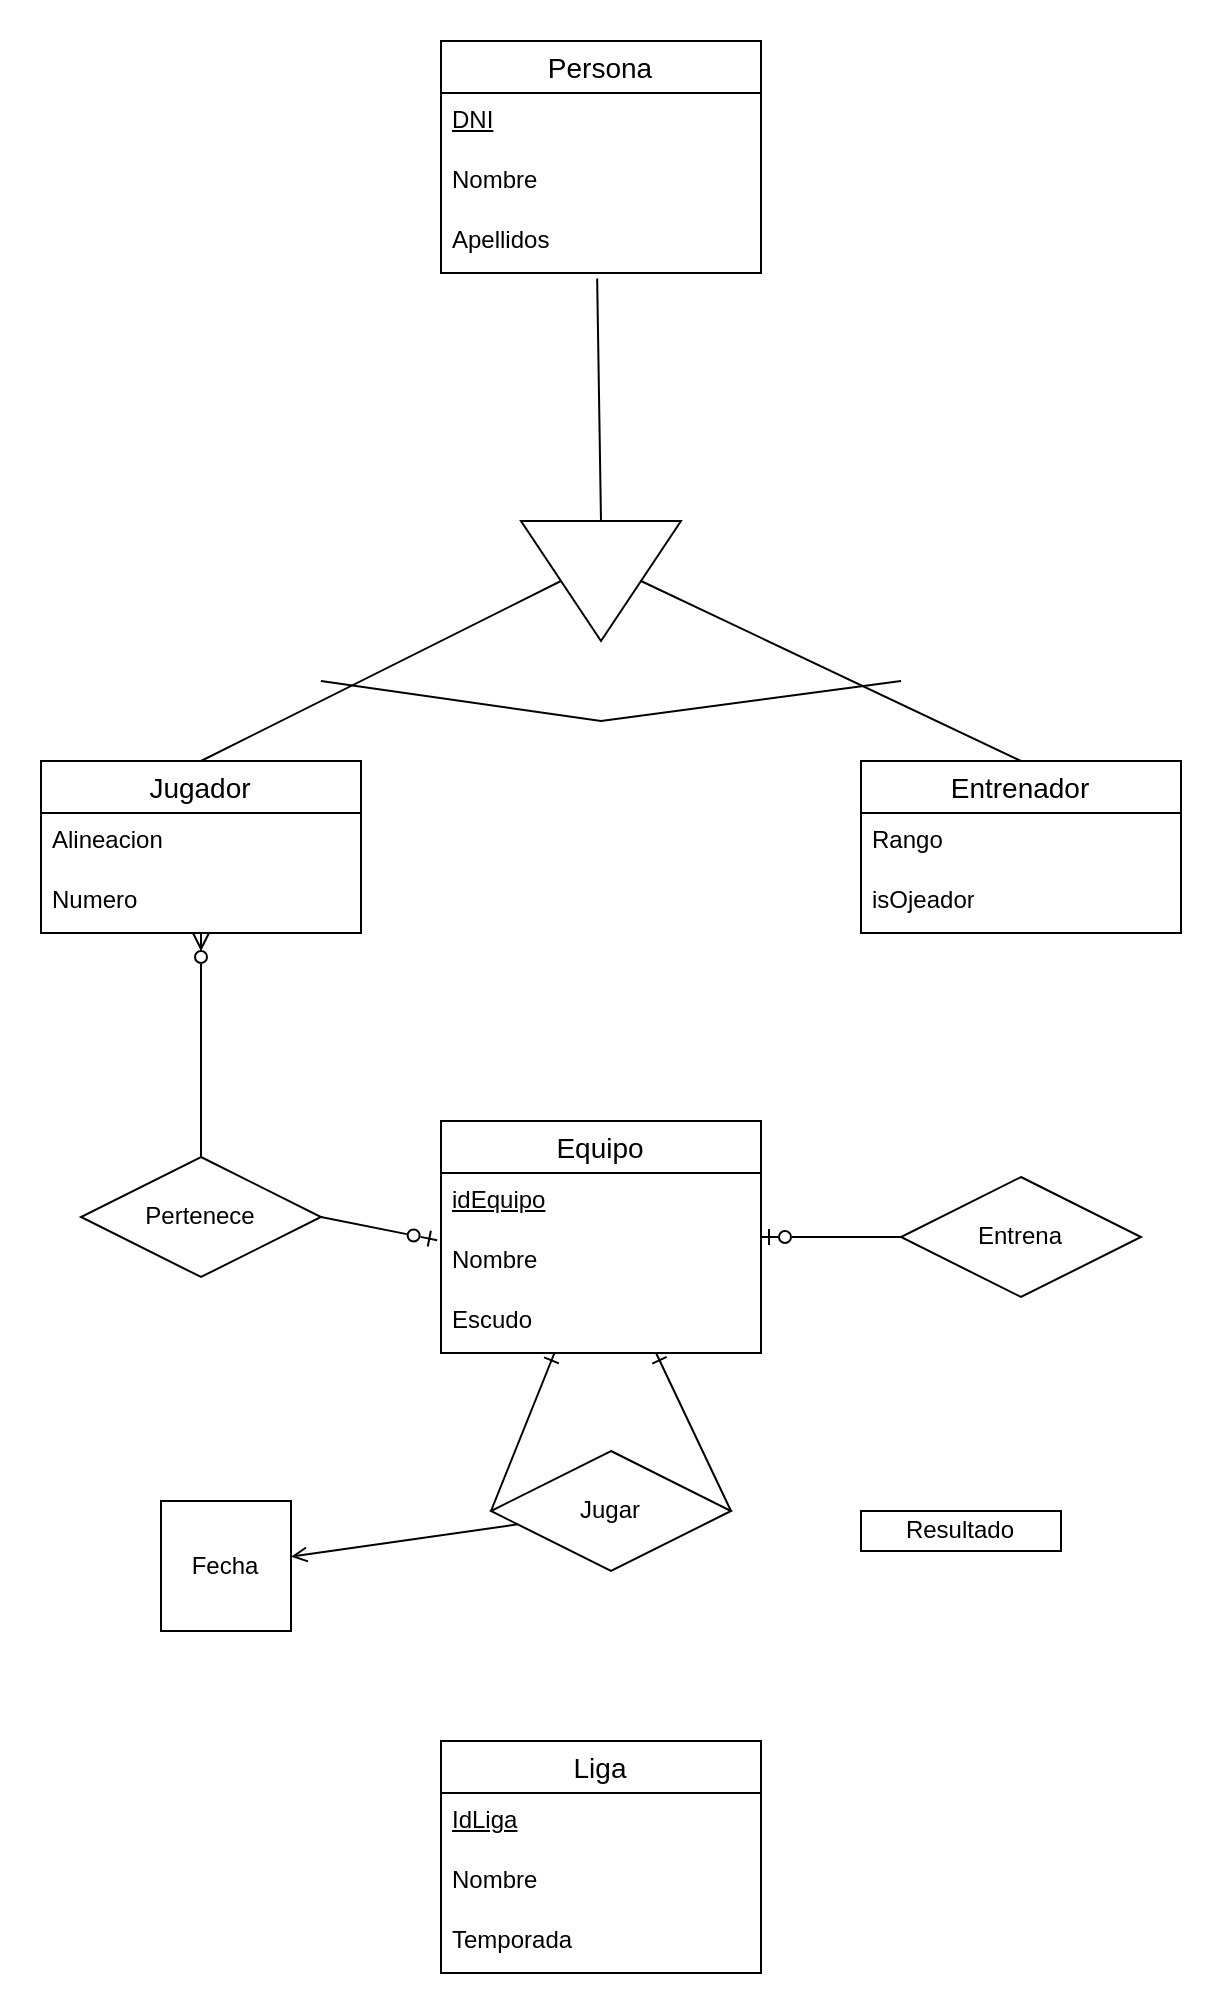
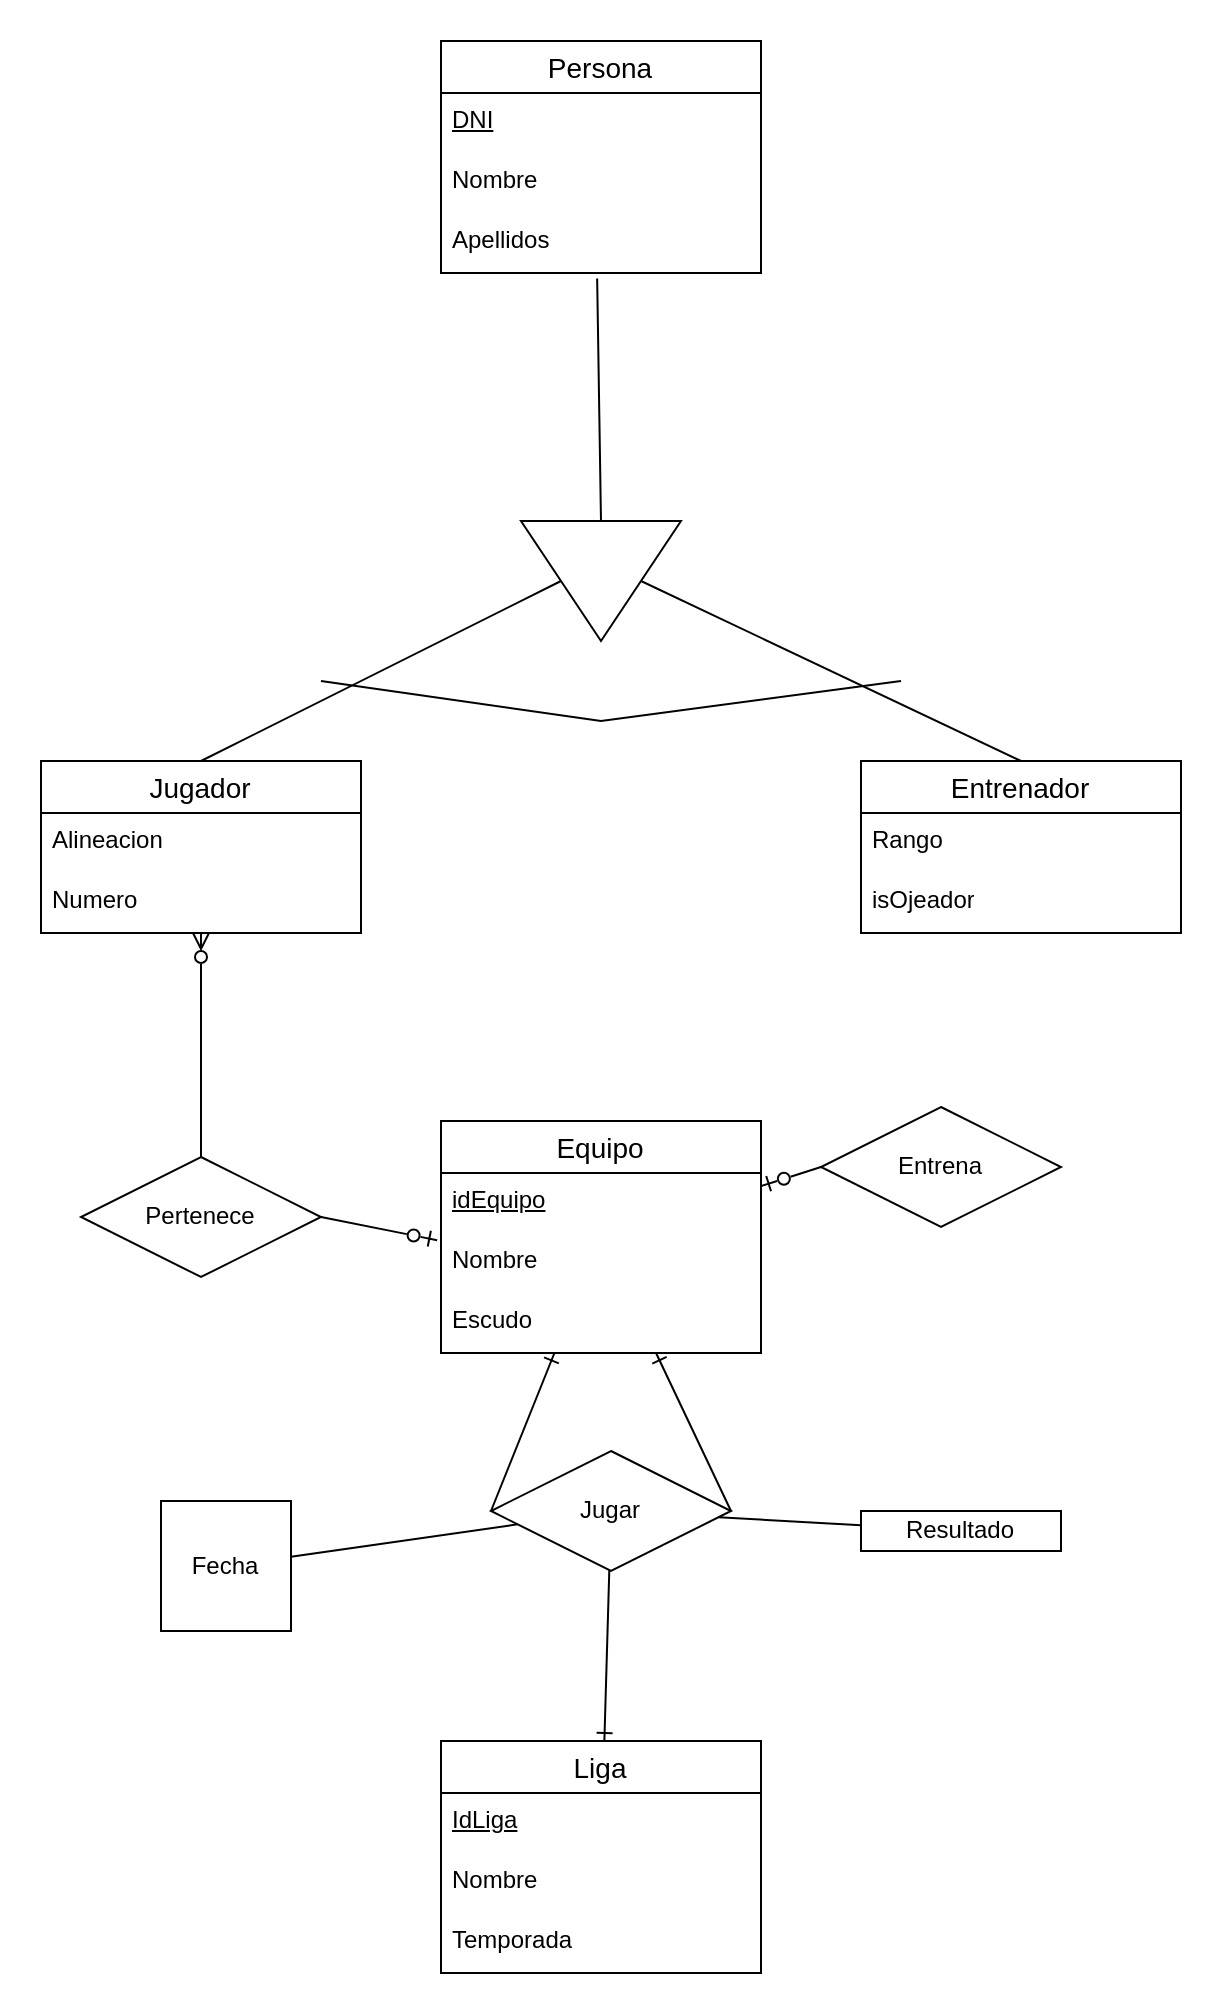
node "Entrena": moved (1021, 1237) -> (941, 1167)
edge "Jugar" -- "Resultado": added
edge "Jugar" -> "Fecha": arrowhead open -> none
edge "Jugar" -> "Liga": added
